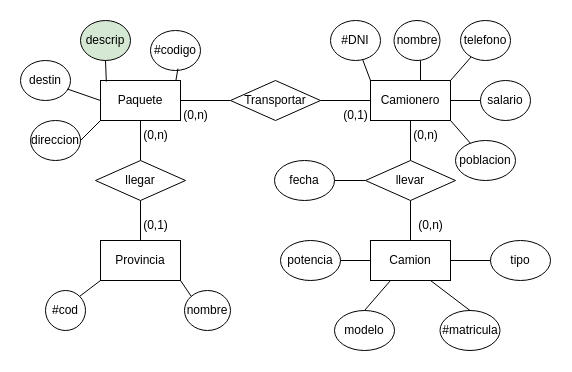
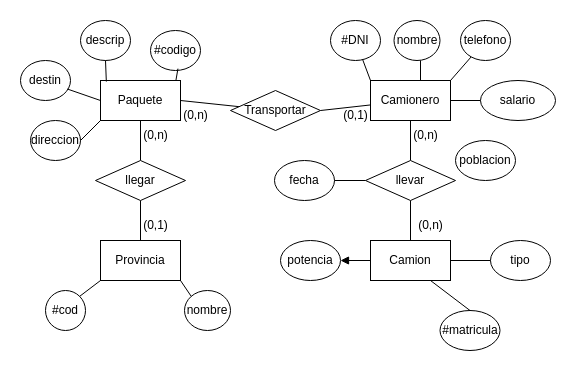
node "descrip": fillcolor #d5e8d4 -> #ffffff
node "Transportar": moved (276, 101) -> (276, 111)
node "salario": size 50x40 -> 75x40
edge "Camionero" -- "poblacion": removed
edge "potencia" -- "Camion": arrowhead none -> block
edge "Camion" -- "modelo": removed
node "modelo": removed
